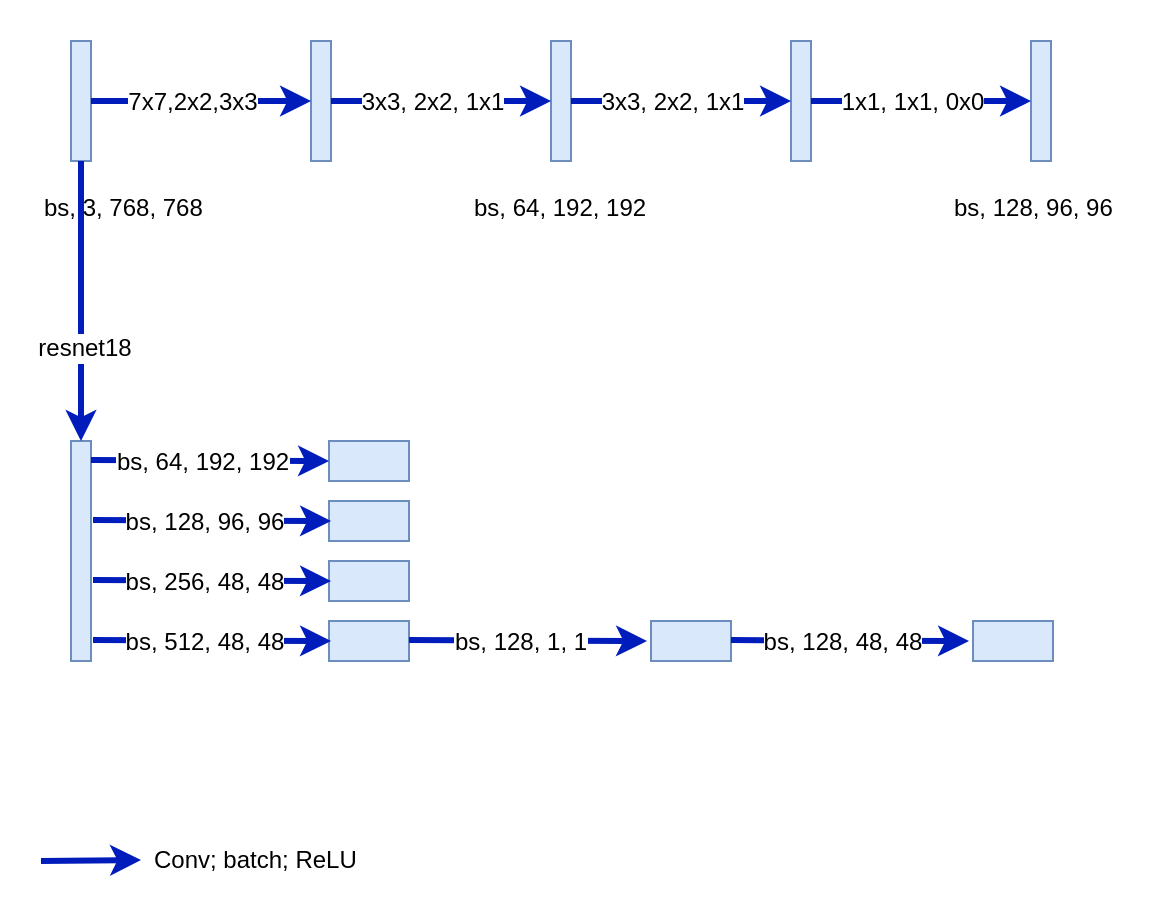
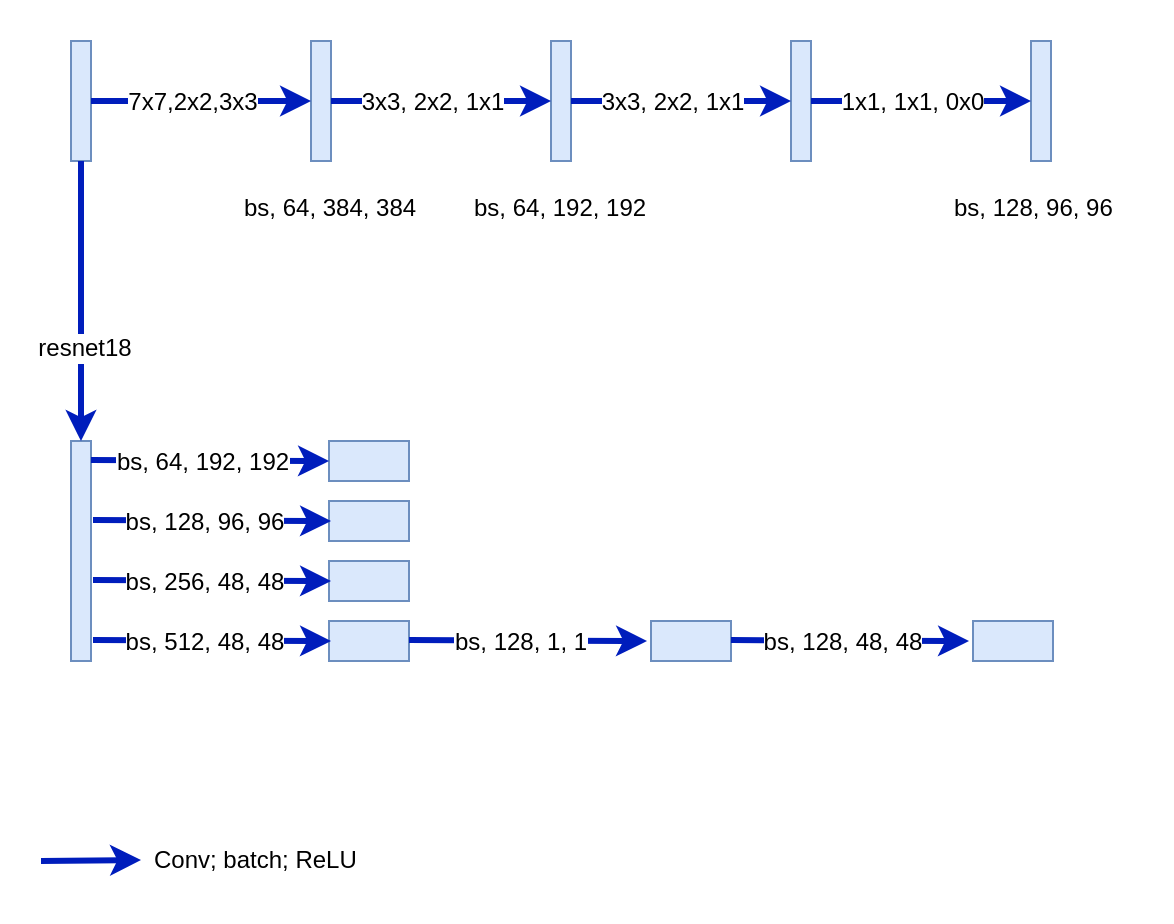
node "bs, 3, 768, 768": removed
node "bs, 64, 384, 384": added
